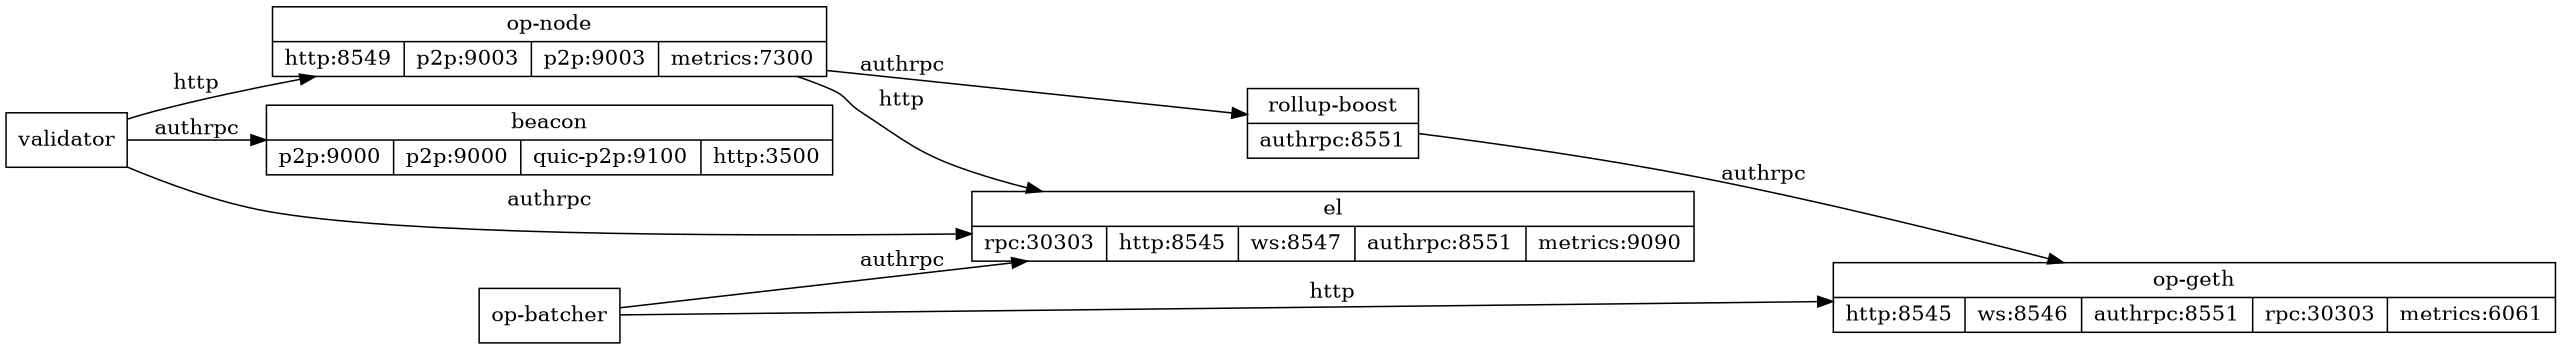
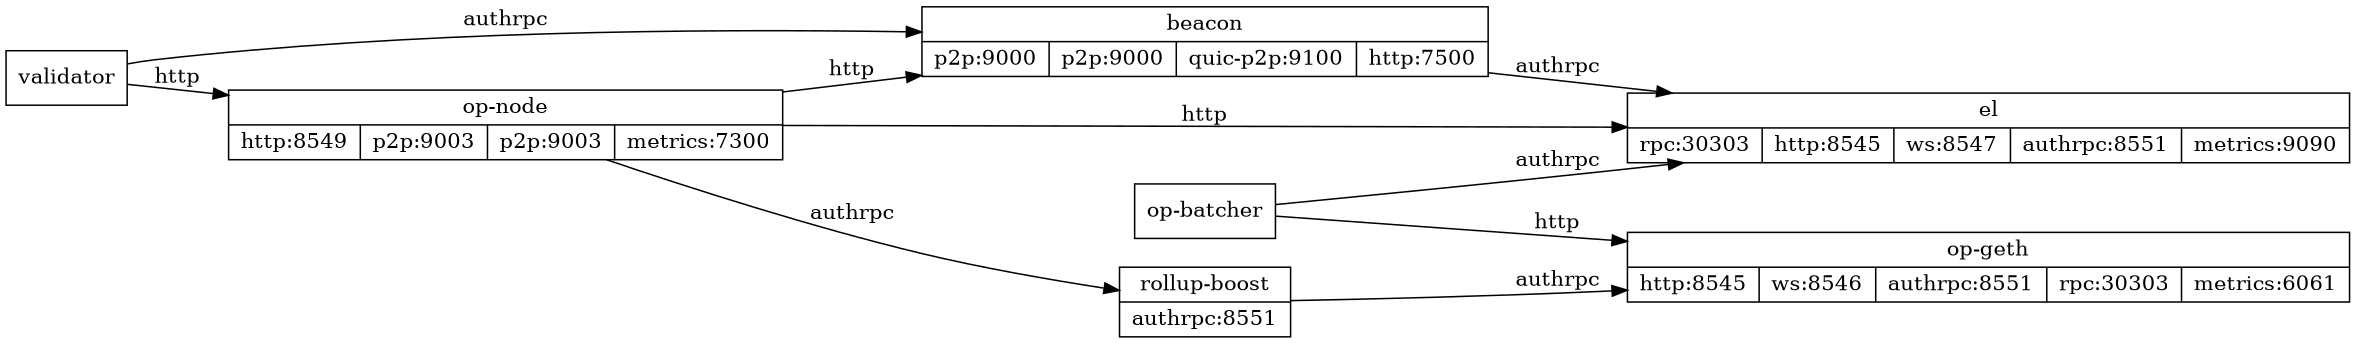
edge "op-node" -> "beacon": added, label "http"
node "beacon": text "http:3500" -> "http:7500"
edge "validator" -> "el": now "beacon" -> "el"
